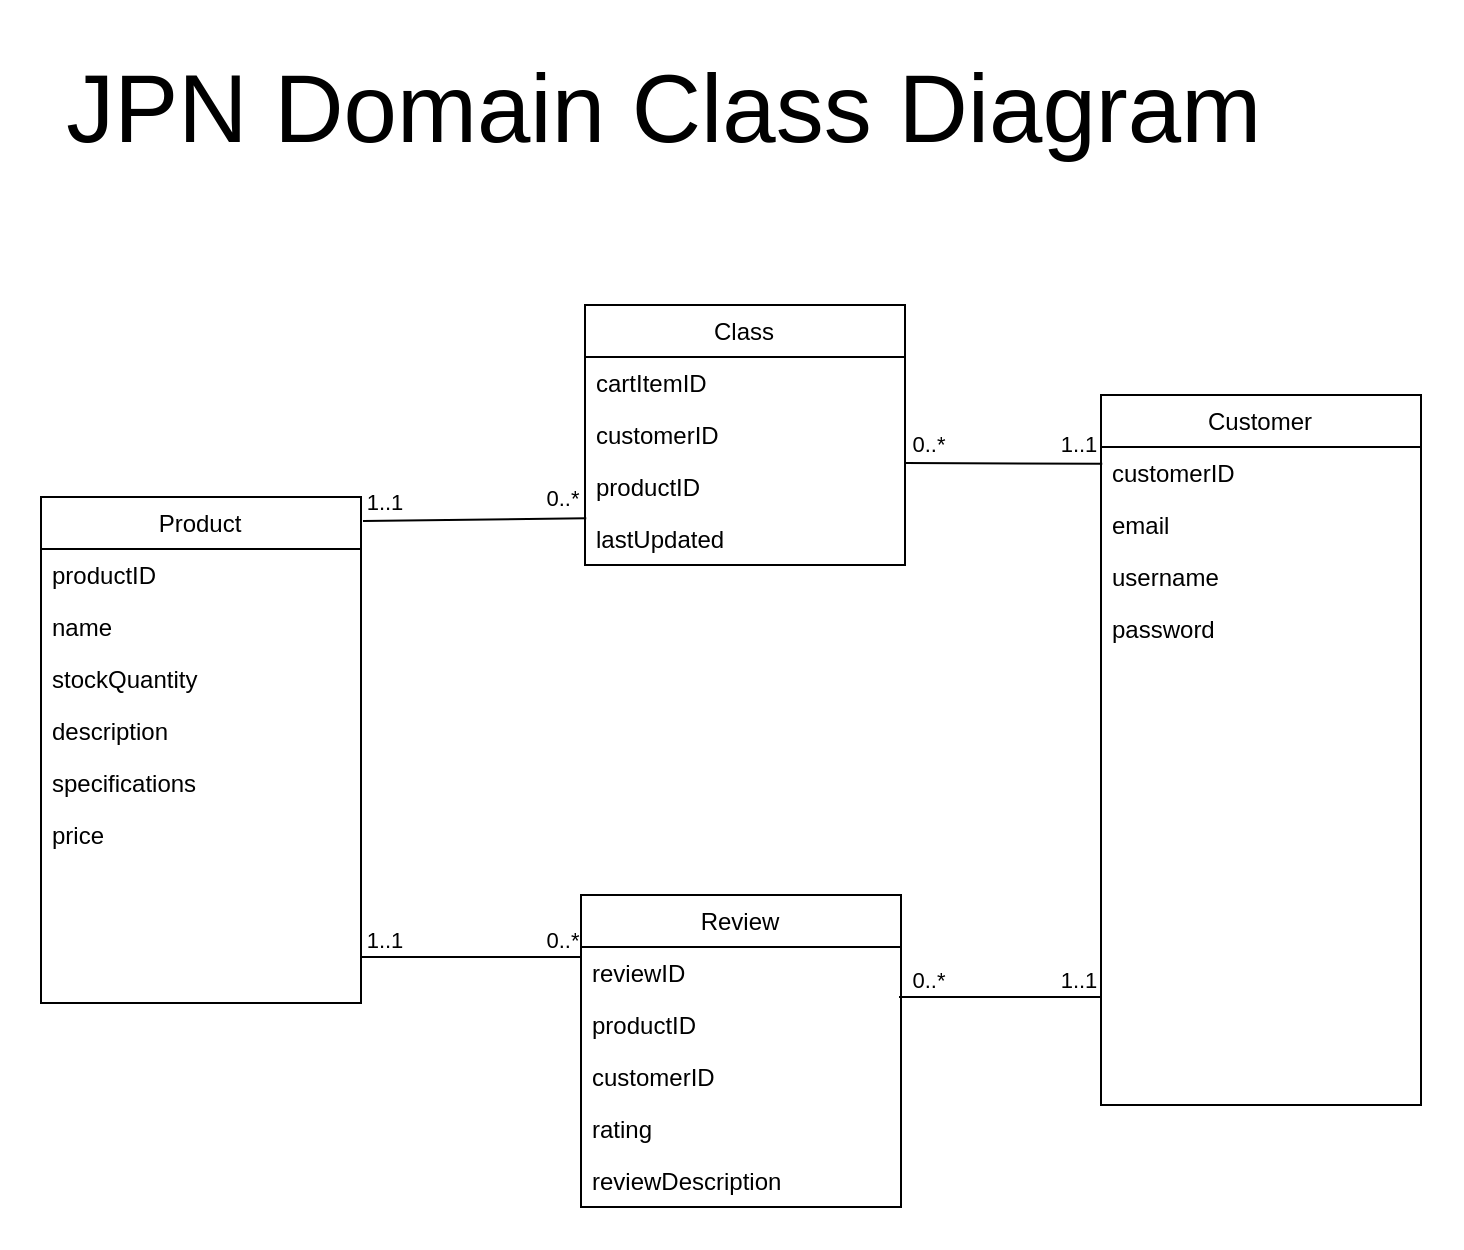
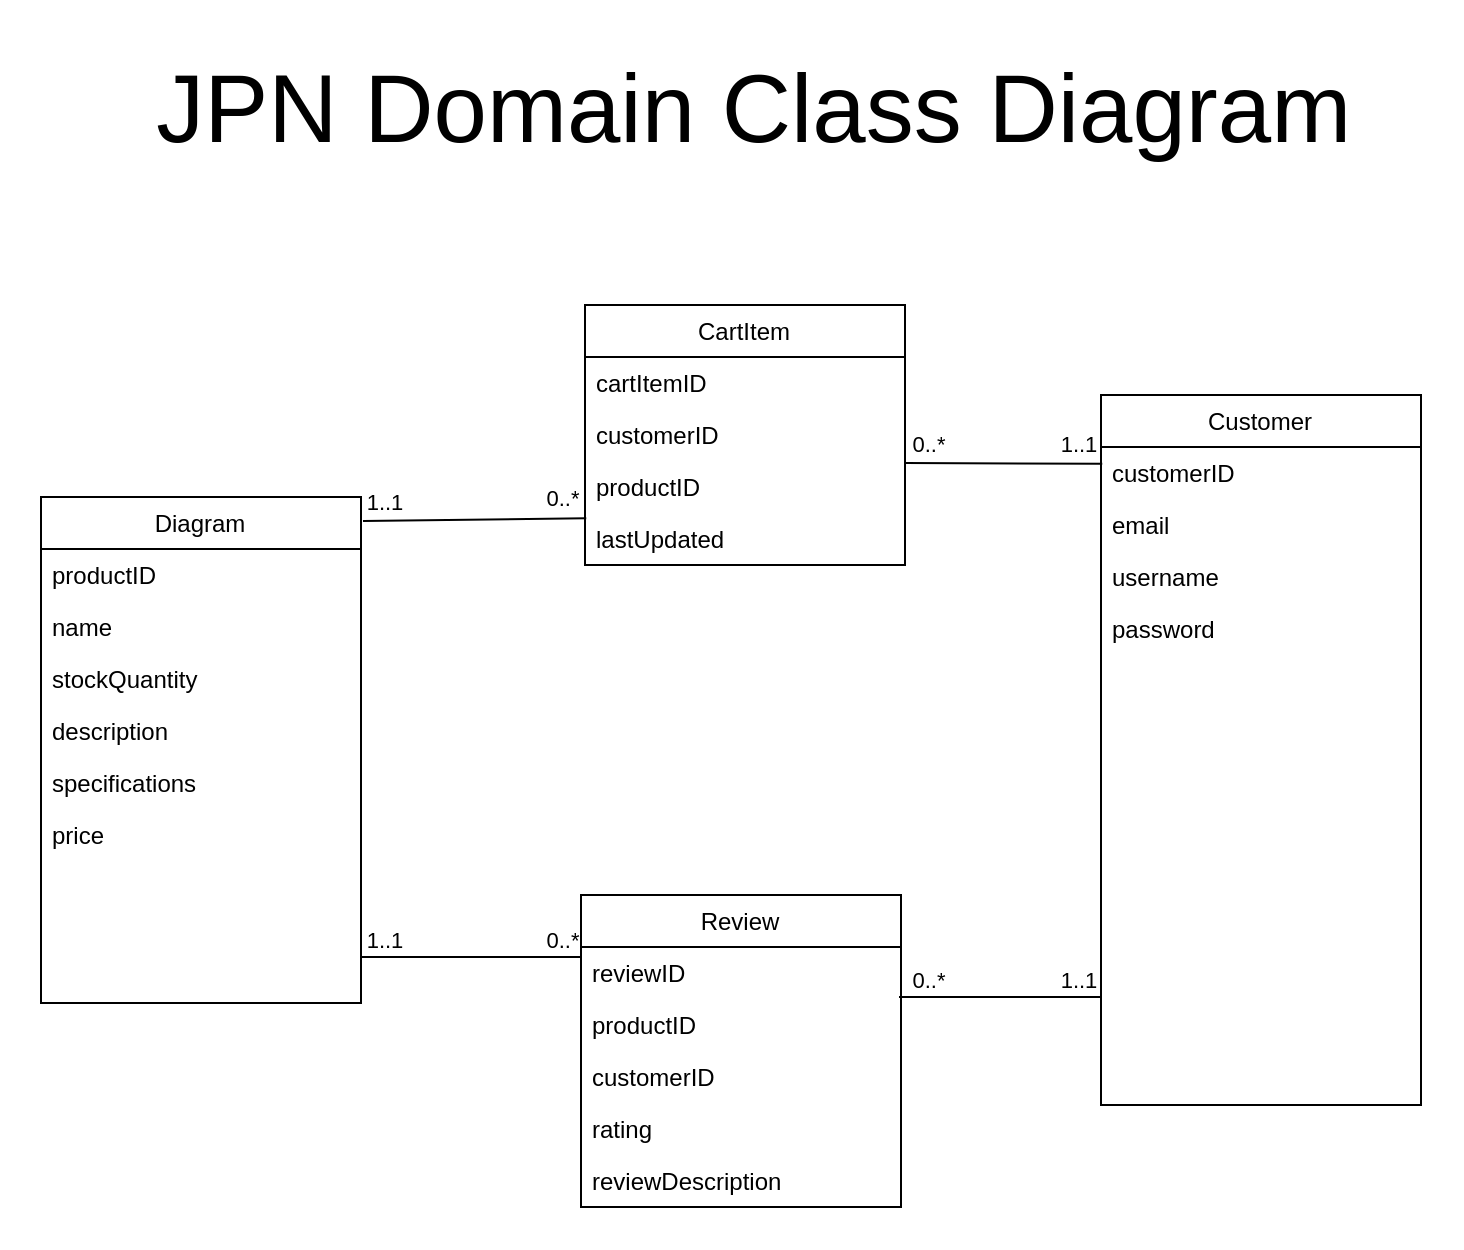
node "JPN Domain Class Diagram": moved (676, 163) -> (766, 163)
node "Class": label "Class" -> "CartItem"
node "Product": label "Product" -> "Diagram"
